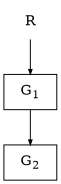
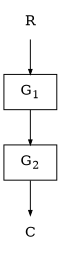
node "C": added
